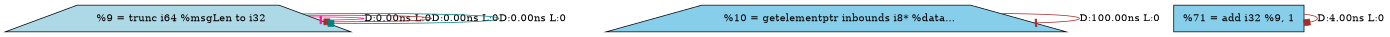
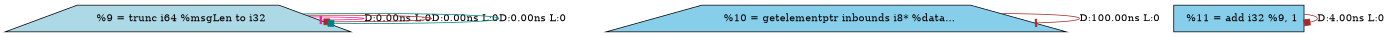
node "%71 = add i32 %9, 1": label "%71 = add i32 %9, 1" -> "%11 = add i32 %9, 1"
